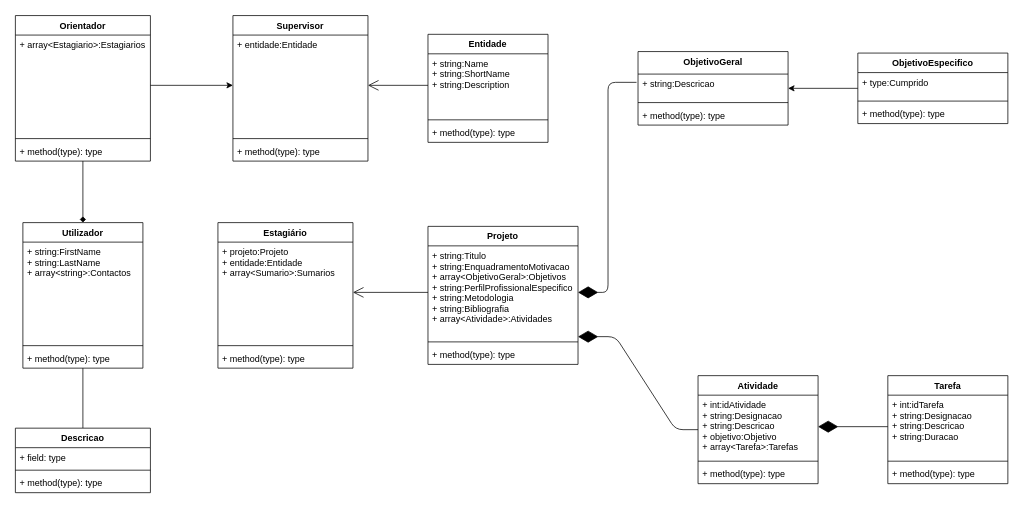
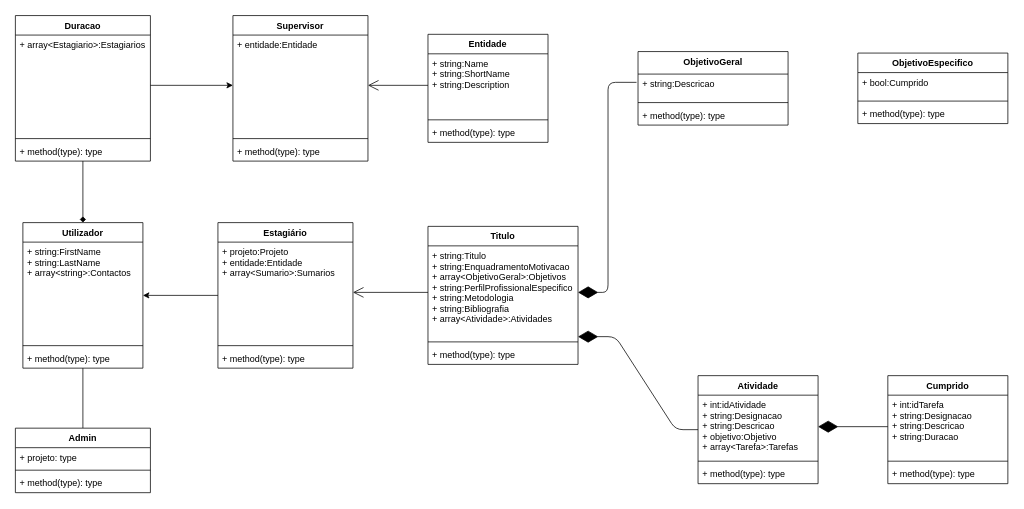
node "Orientador": label "Orientador" -> "Duracao"
node "+ type:Cumprido": label "+ type:Cumprido" -> "+ bool:Cumprido"
edge "ObjetivoEspecifico" -> "ObjetivoGeral": removed
node "Projeto": label "Projeto" -> "Titulo"
edge "Estagiário" -> "Utilizador": added
node "Tarefa": label "Tarefa" -> "Cumprido"
node "Descricao": label "Descricao" -> "Admin"
node "+ field: type": label "+ field: type" -> "+ projeto: type"
